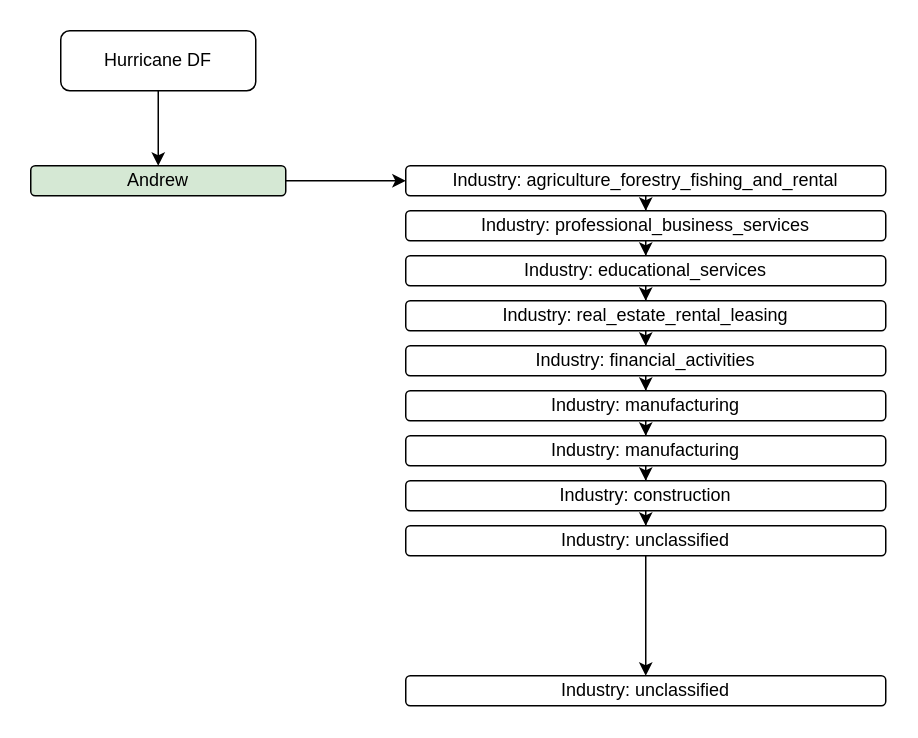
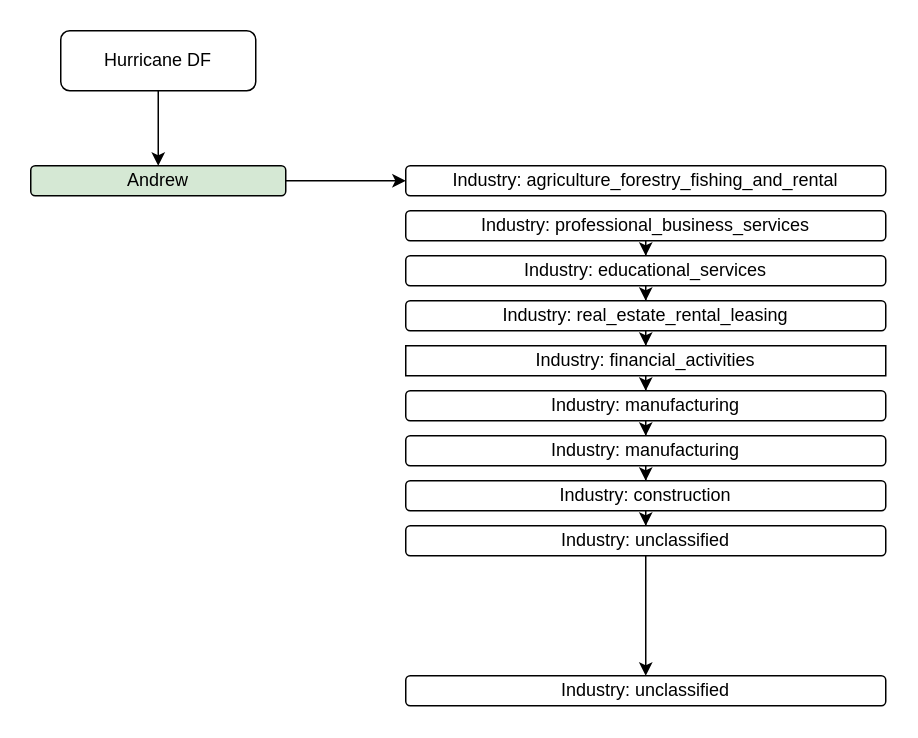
edge "Industry: agriculture_forestry_fishing_and_rental" -> "Industry: professional_business_services": removed
node "Industry: financial_activities": shape rounded rectangle -> rectangle
